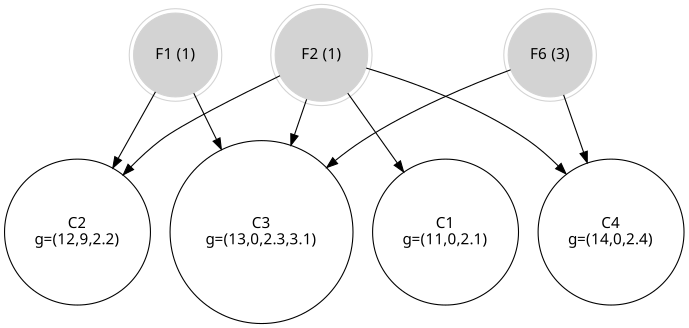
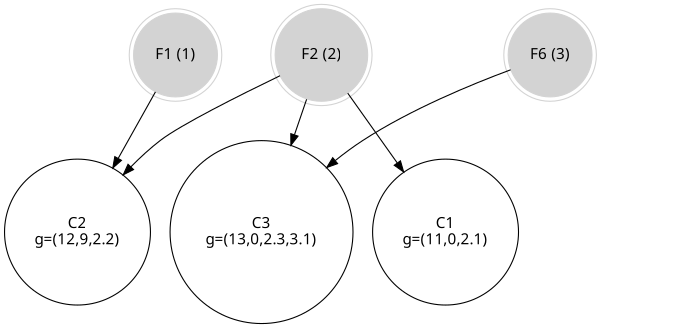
node "F2 (1)": label "F2 (1)" -> "F2 (2)"
edge "F1 (1)" -> "C3 g=(13,0,2.3,3.1)": removed
node "C4 g=(14,0,2.4)": removed
